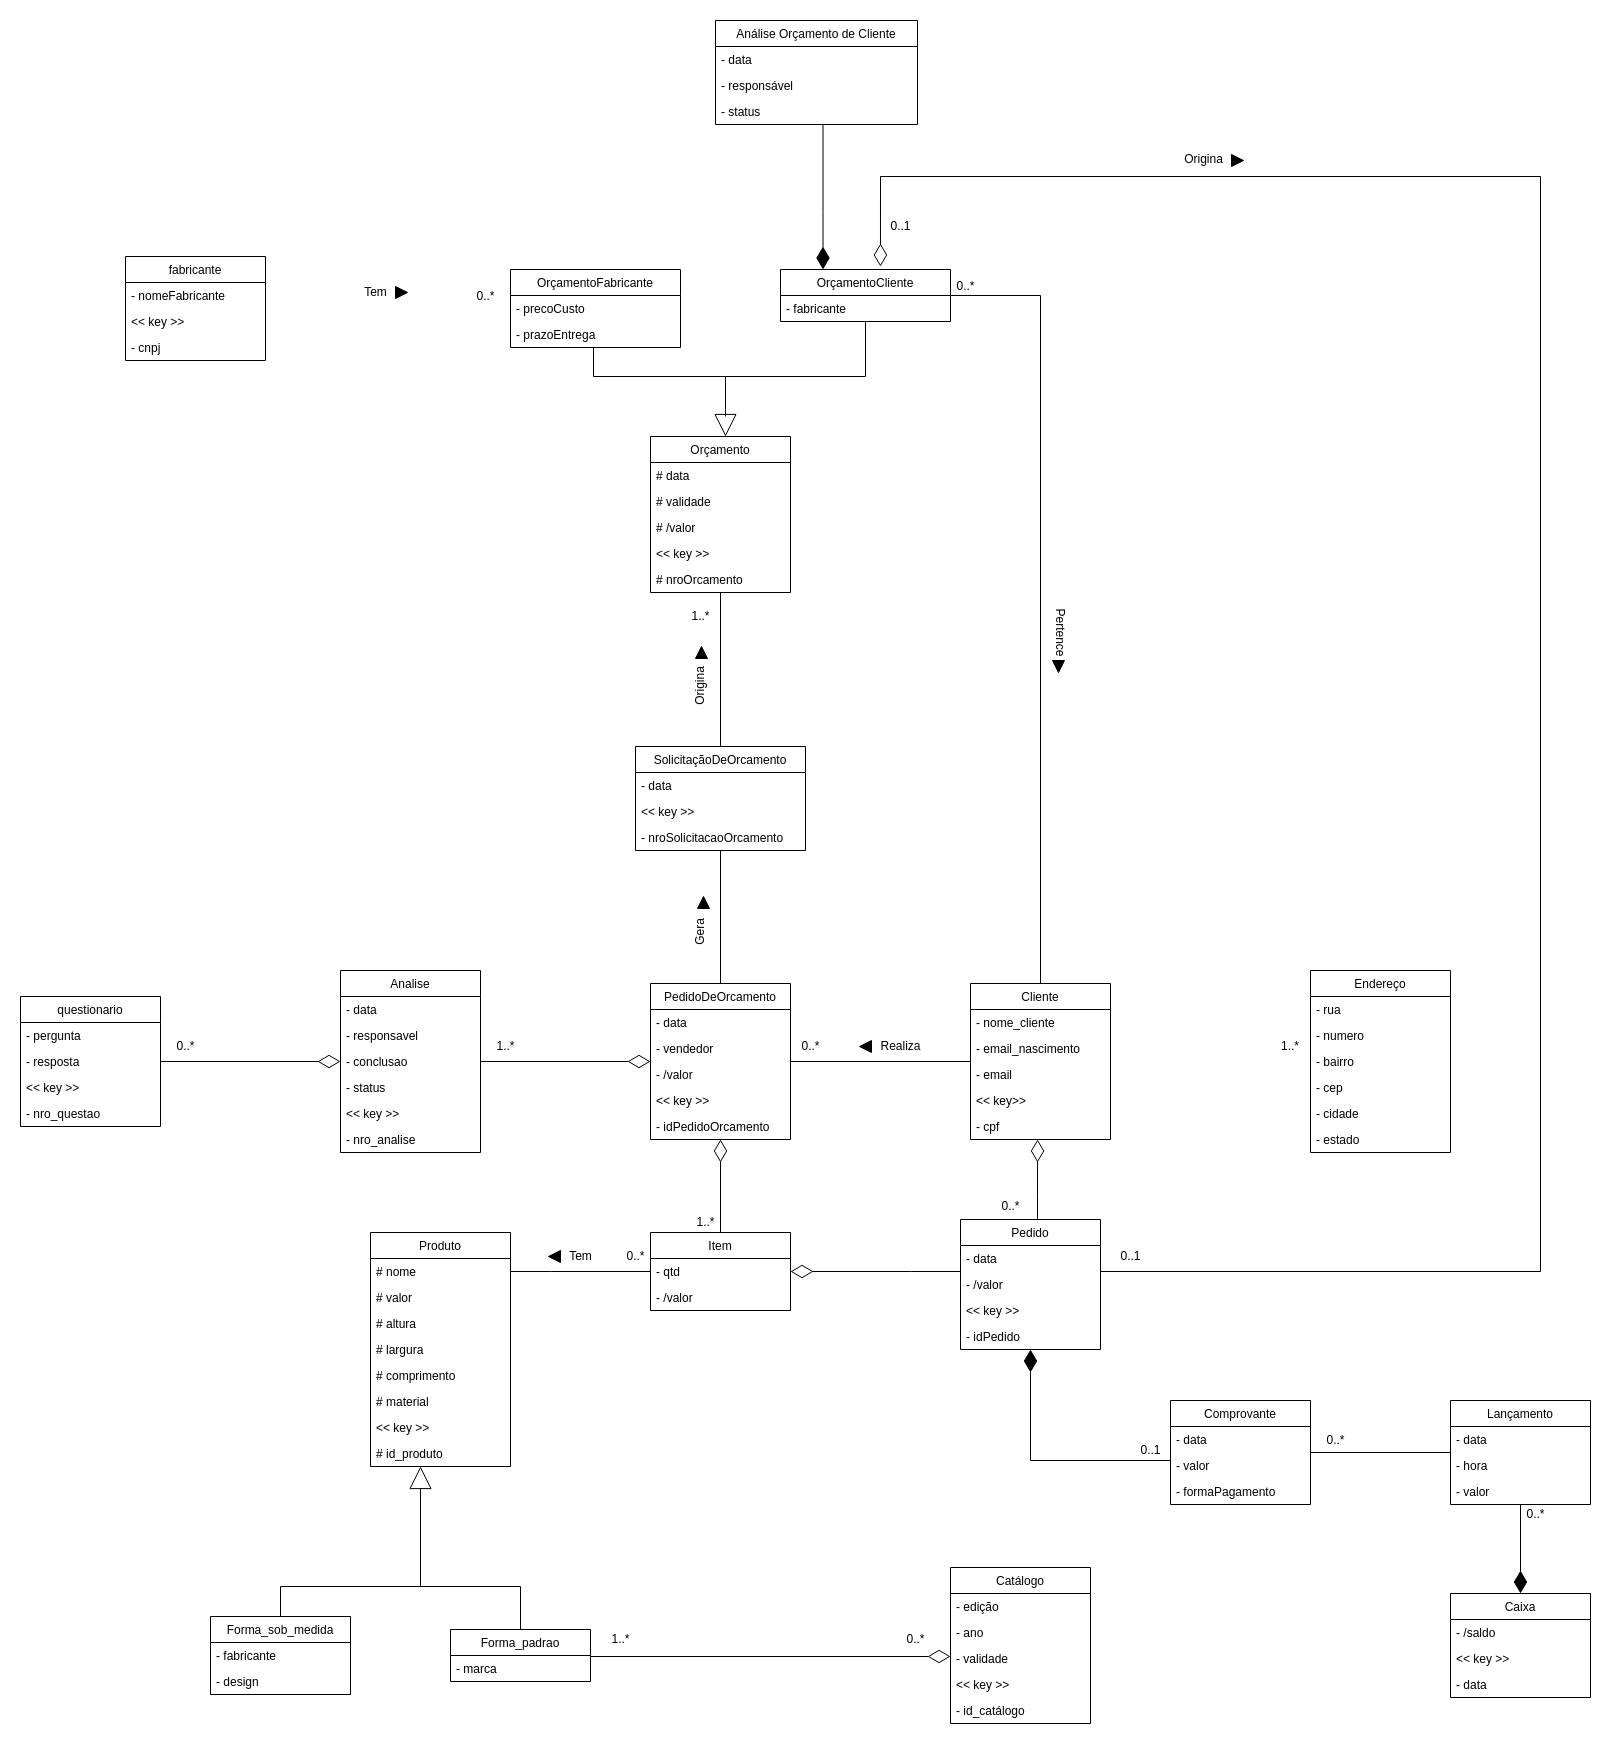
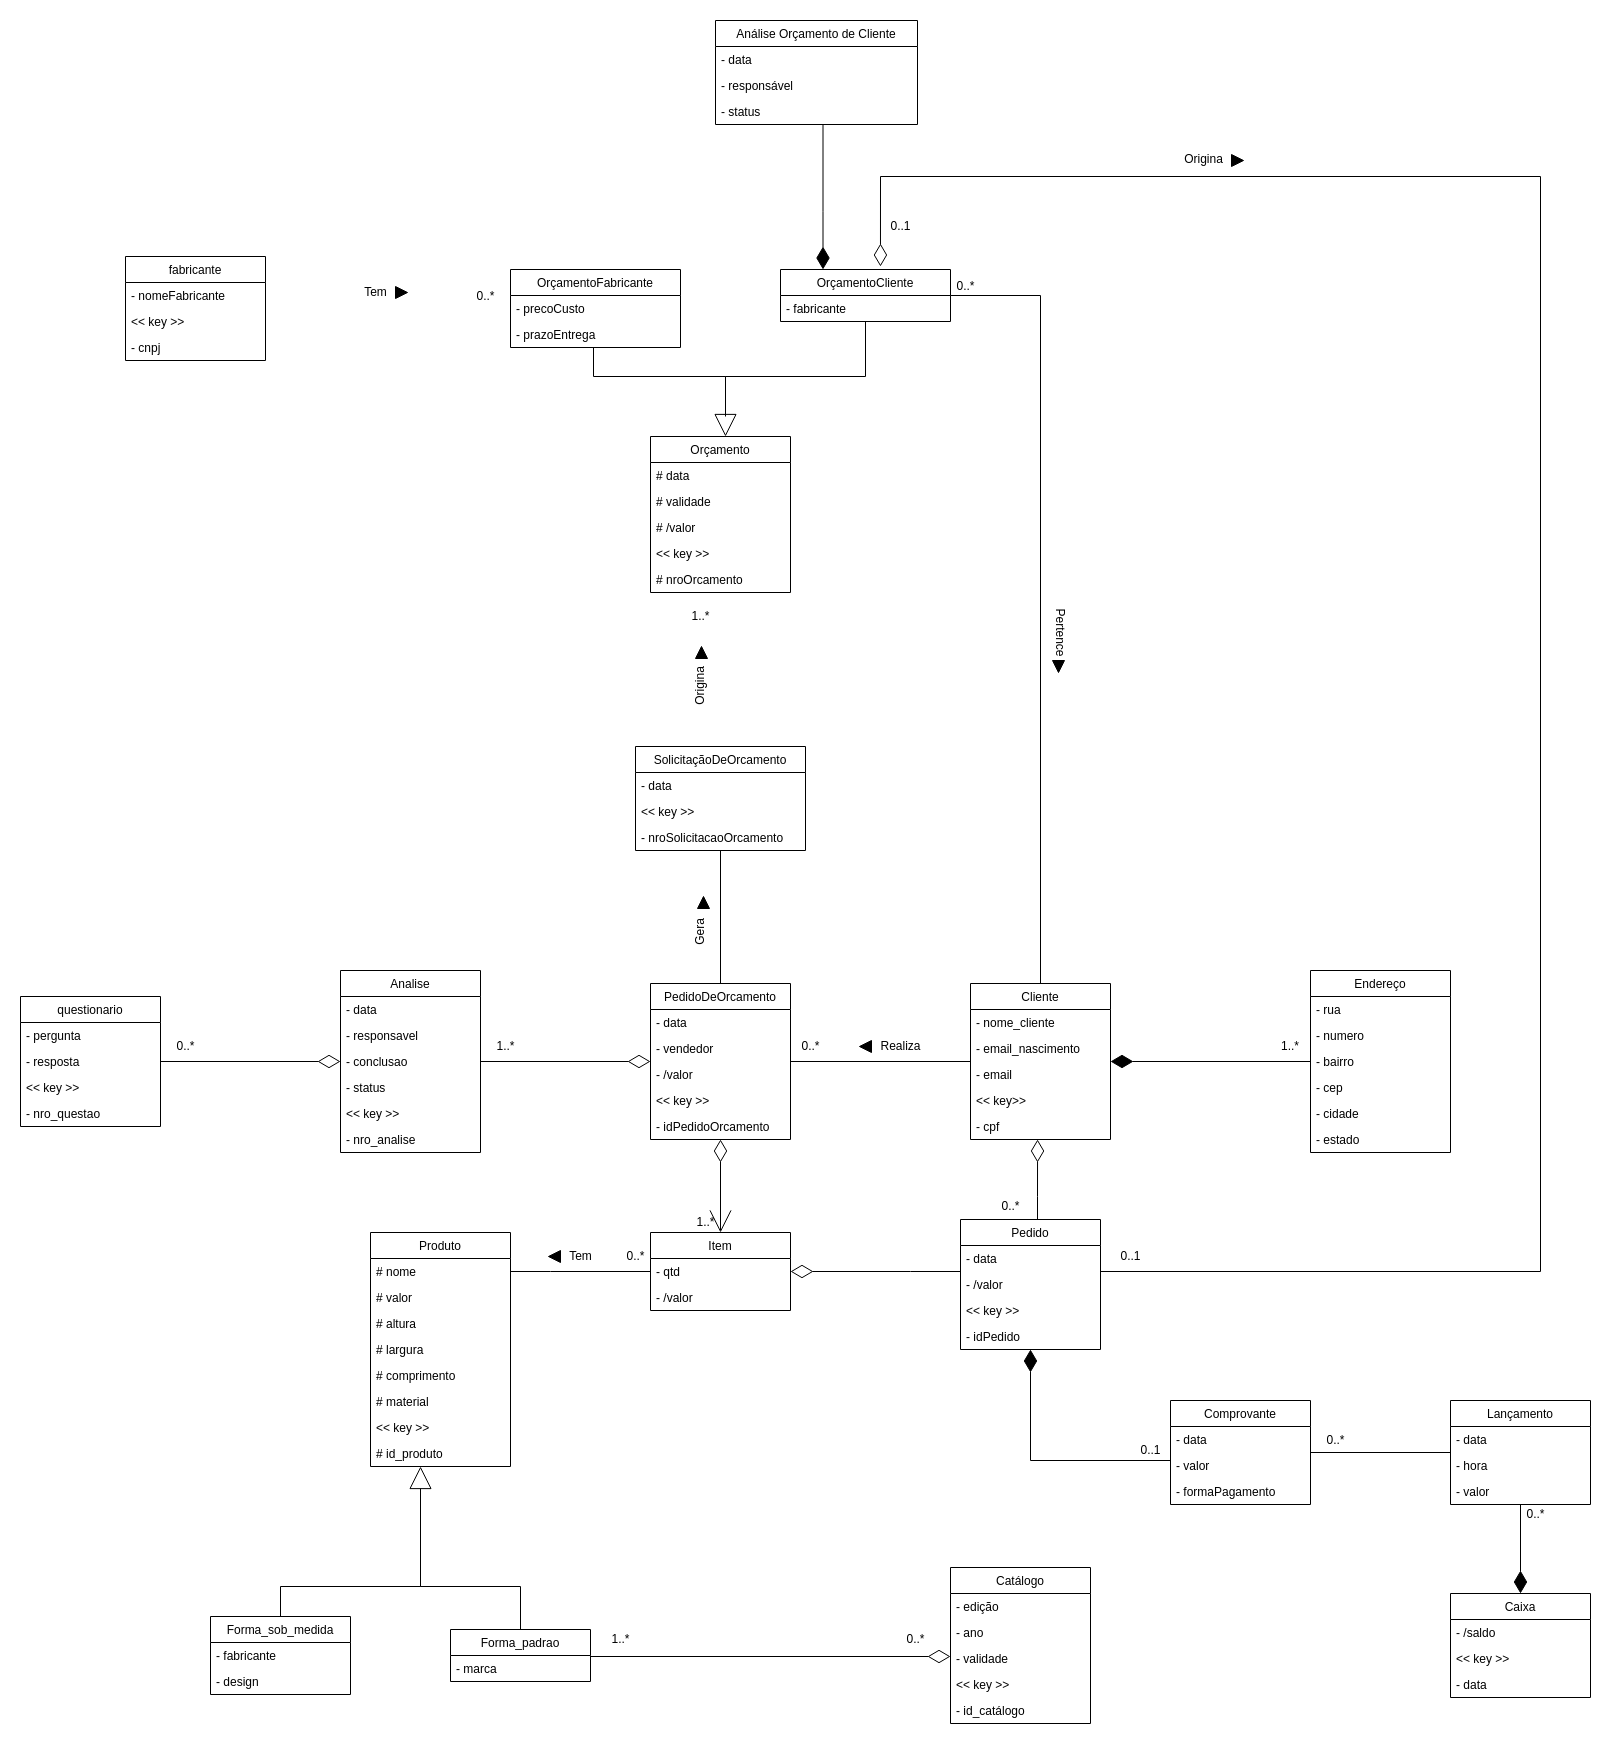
edge "Orçamento" -- "SolicitaçãoDeOrcamento": removed
edge "Endereço" -> "Cliente": added
edge "Item" -> "PedidoDeOrcamento": arrowhead none -> open
